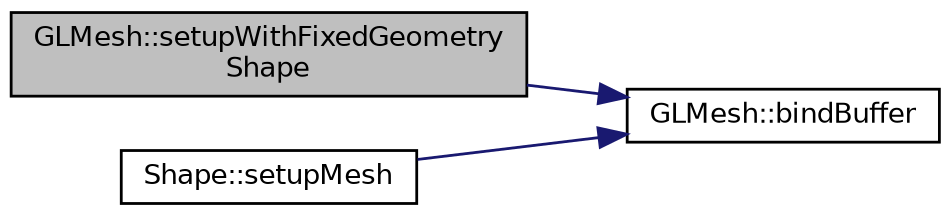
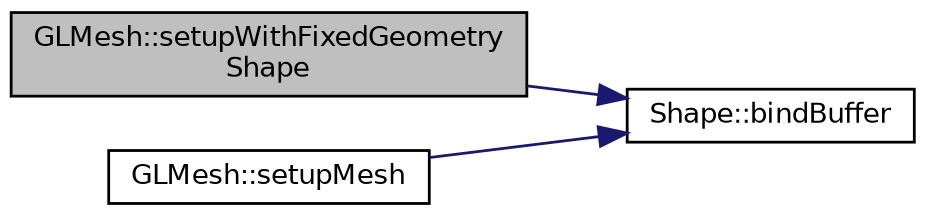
node "GLMesh::bindBuffer": label "GLMesh::bindBuffer" -> "Shape::bindBuffer"
node "Shape::setupMesh": label "Shape::setupMesh" -> "GLMesh::setupMesh"
